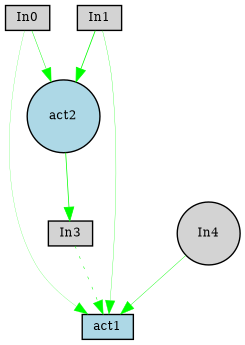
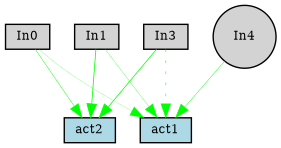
node "act2": shape circle -> box
edge "act2" -> "In3": reversed
